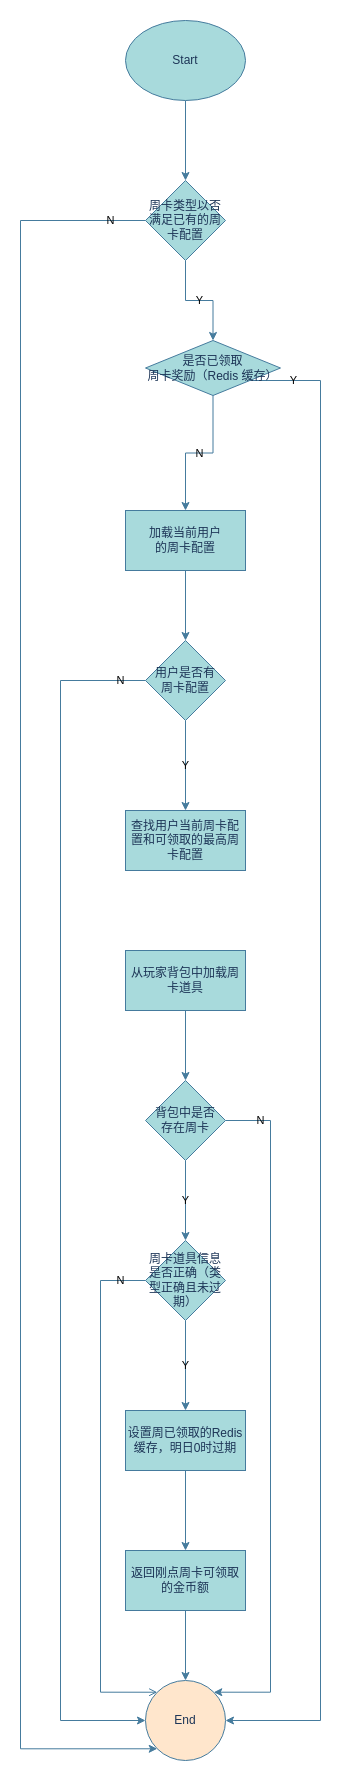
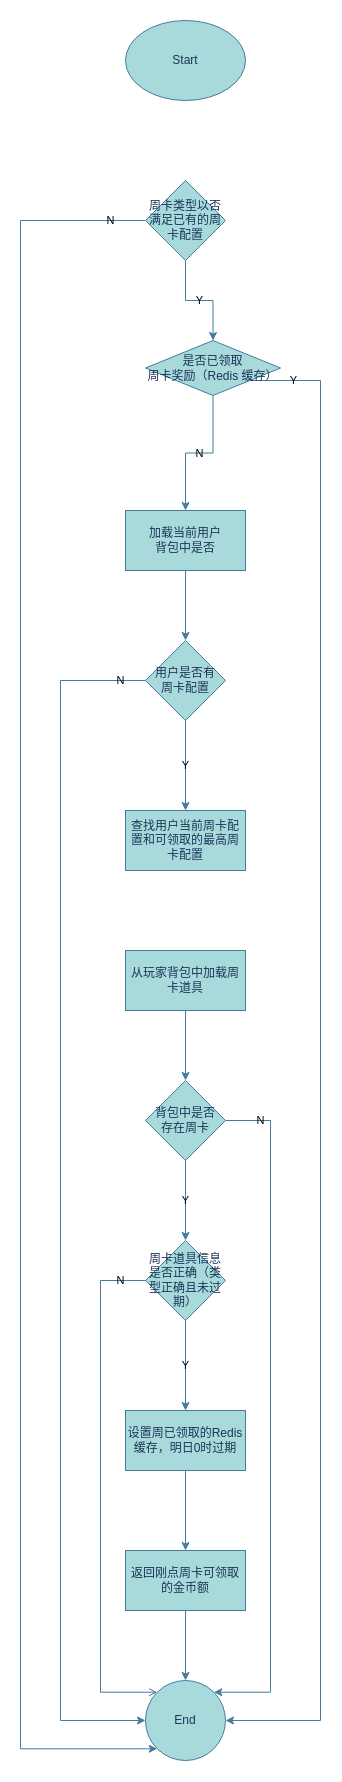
edge "Start" -> "周卡类型以否满足已有的周卡配置": removed
node "加载当前用户 的周卡配置": label "加载当前用户 的周卡配置" -> "加载当前用户 背包中是否"
node "End": fillcolor #ffe6cc -> #a8dadc
